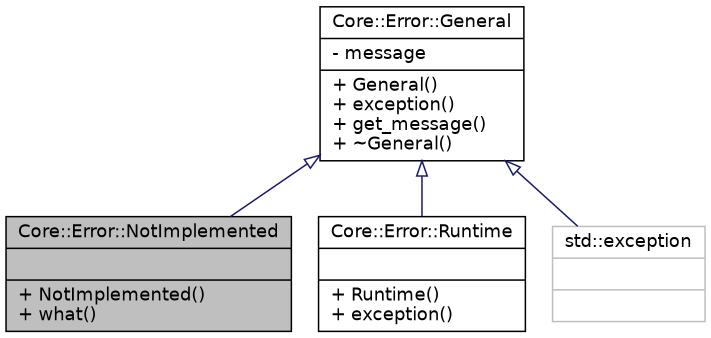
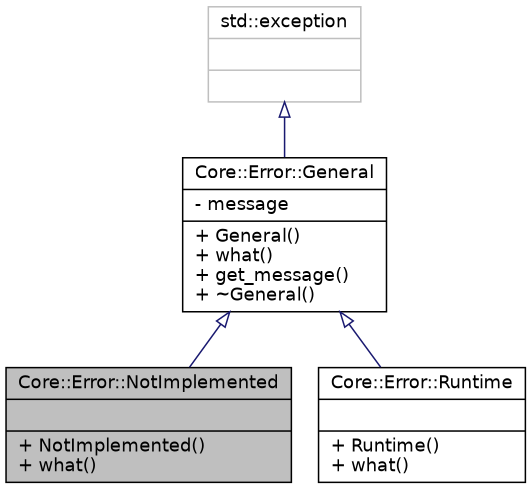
node "Core::Error::General": text "+ exception()" -> "+ what()"
edge "std::exception" -> "Core::Error::General": reversed
node "Core::Error::Runtime": text "+ exception()" -> "+ what()"
